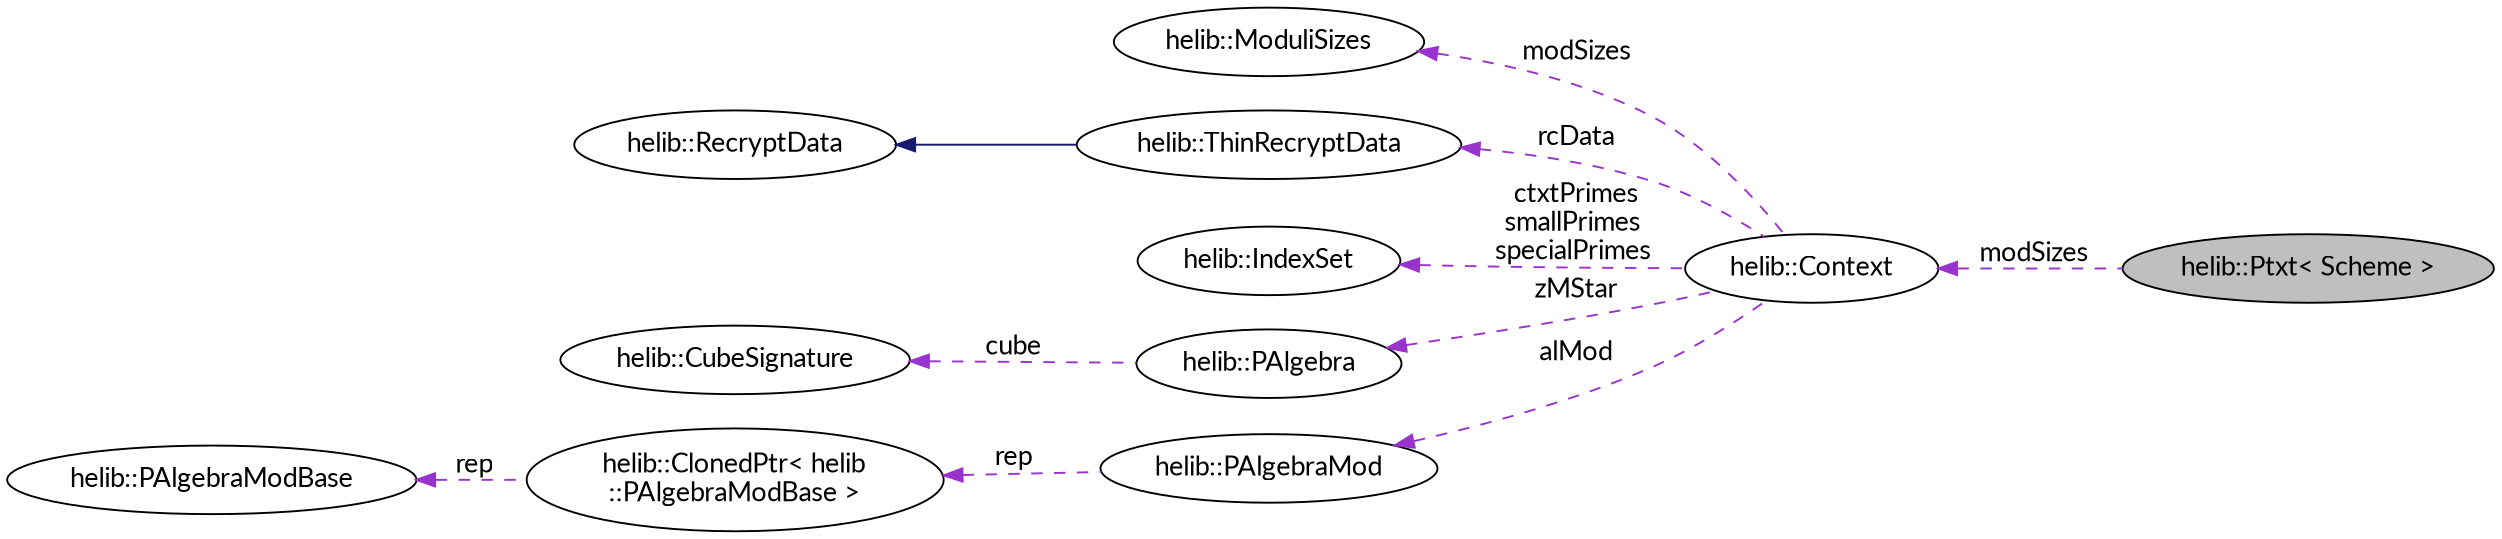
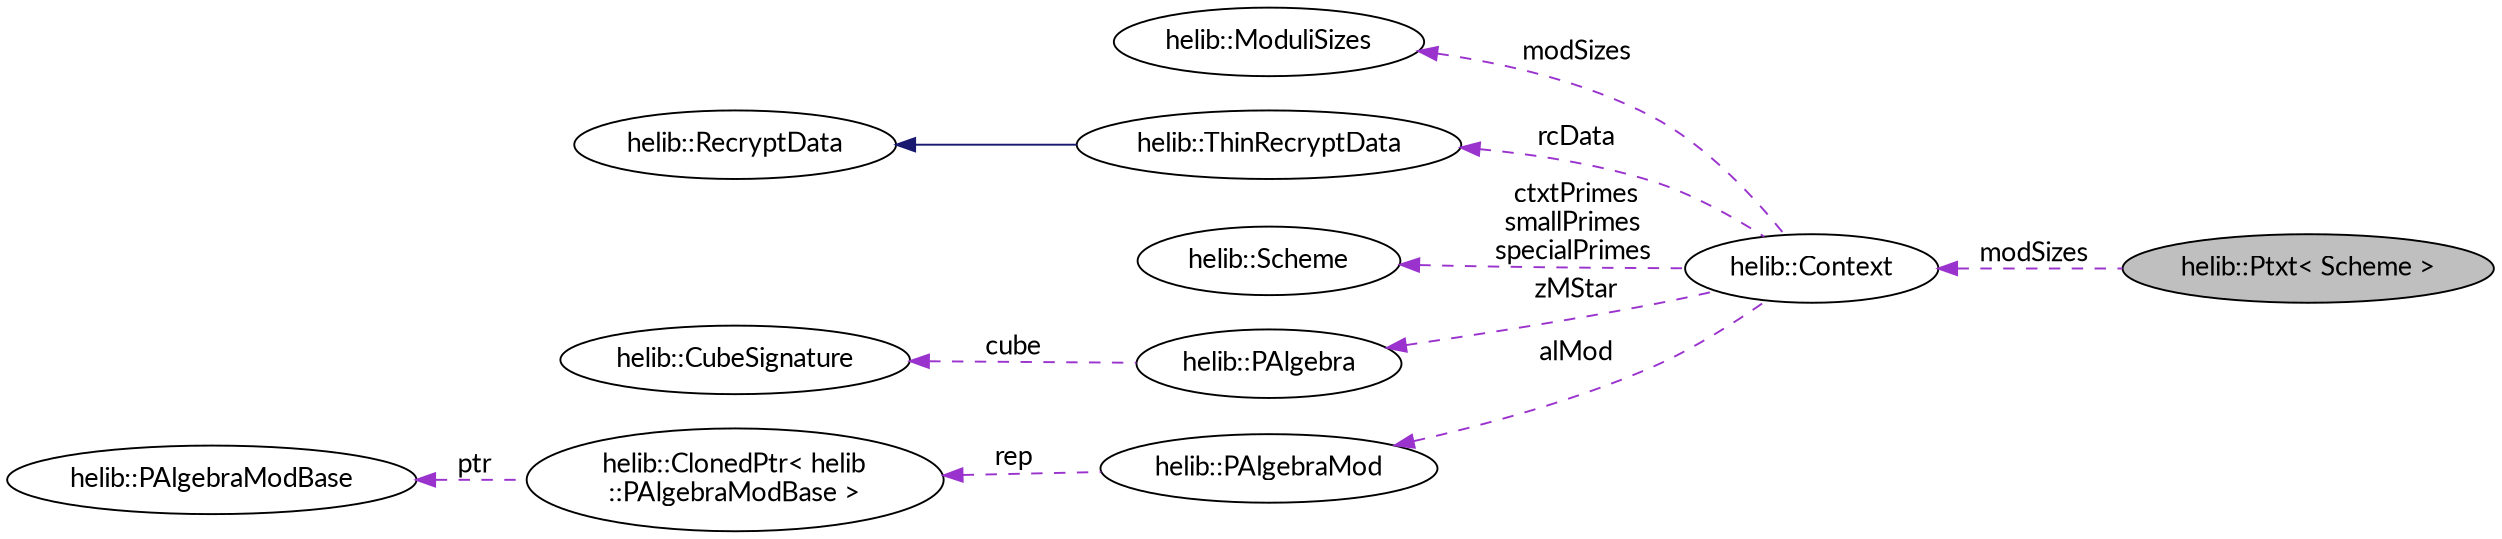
node "helib::IndexSet": label "helib::IndexSet" -> "helib::Scheme"
edge "helib::ClonedPtr< helib ::PAlgebraModBase >" -> "helib::PAlgebraModBase": label " rep" -> " ptr"
